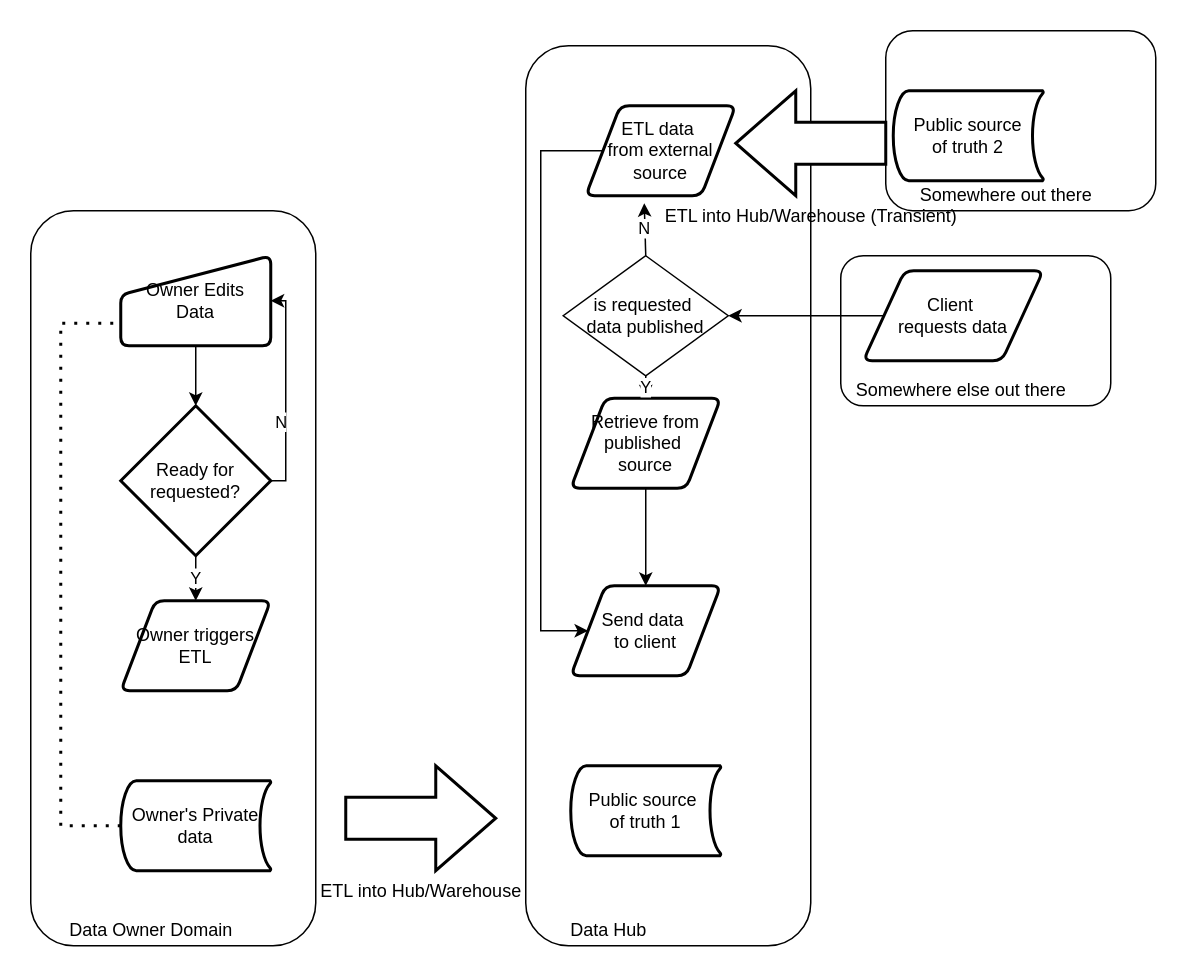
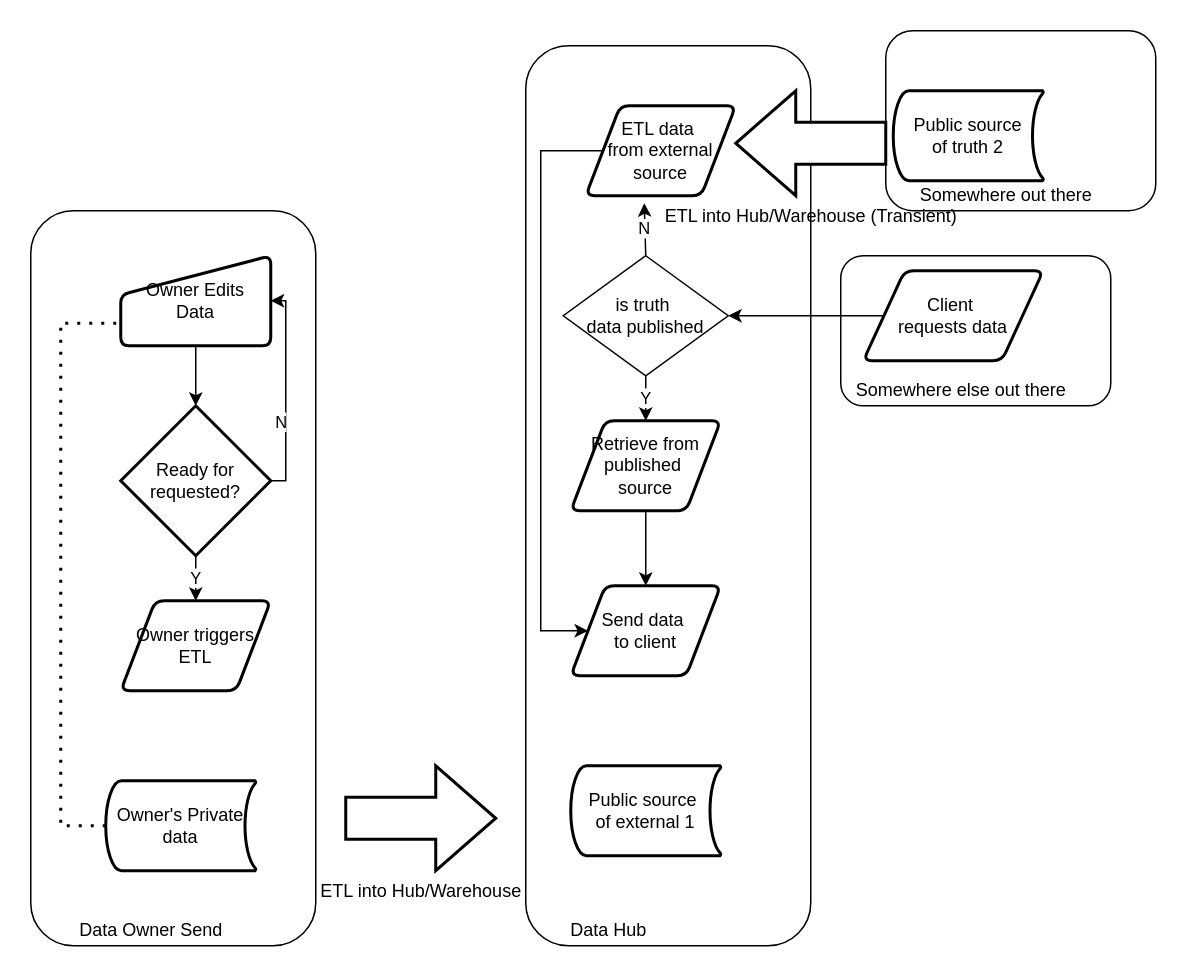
node "is requested data published": label "is requested data published" -> "is truth data published"
node "Retrieve from published source": moved (646, 443) -> (646, 466)
node "Public source of truth 1": label "Public source of truth 1" -> "Public source of external 1"
node "Owner's Private data": moved (196, 826) -> (181, 826)
node "Data Owner Domain": label "Data Owner Domain" -> "Data Owner Send"
